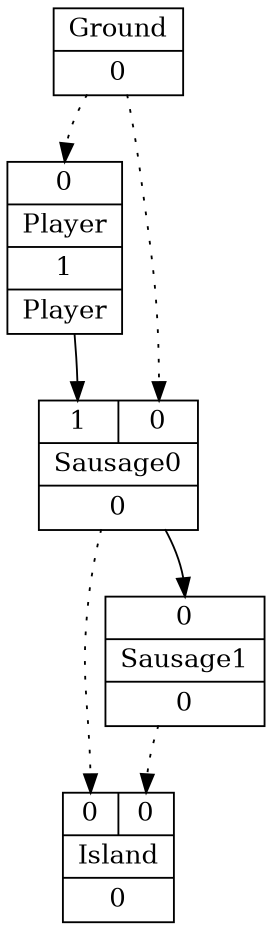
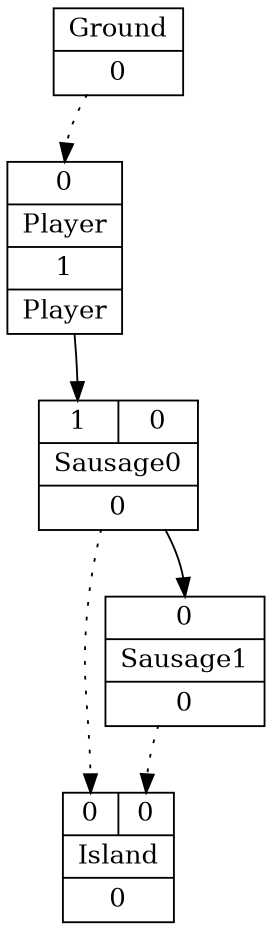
edge "Ground" -> "1": removed
